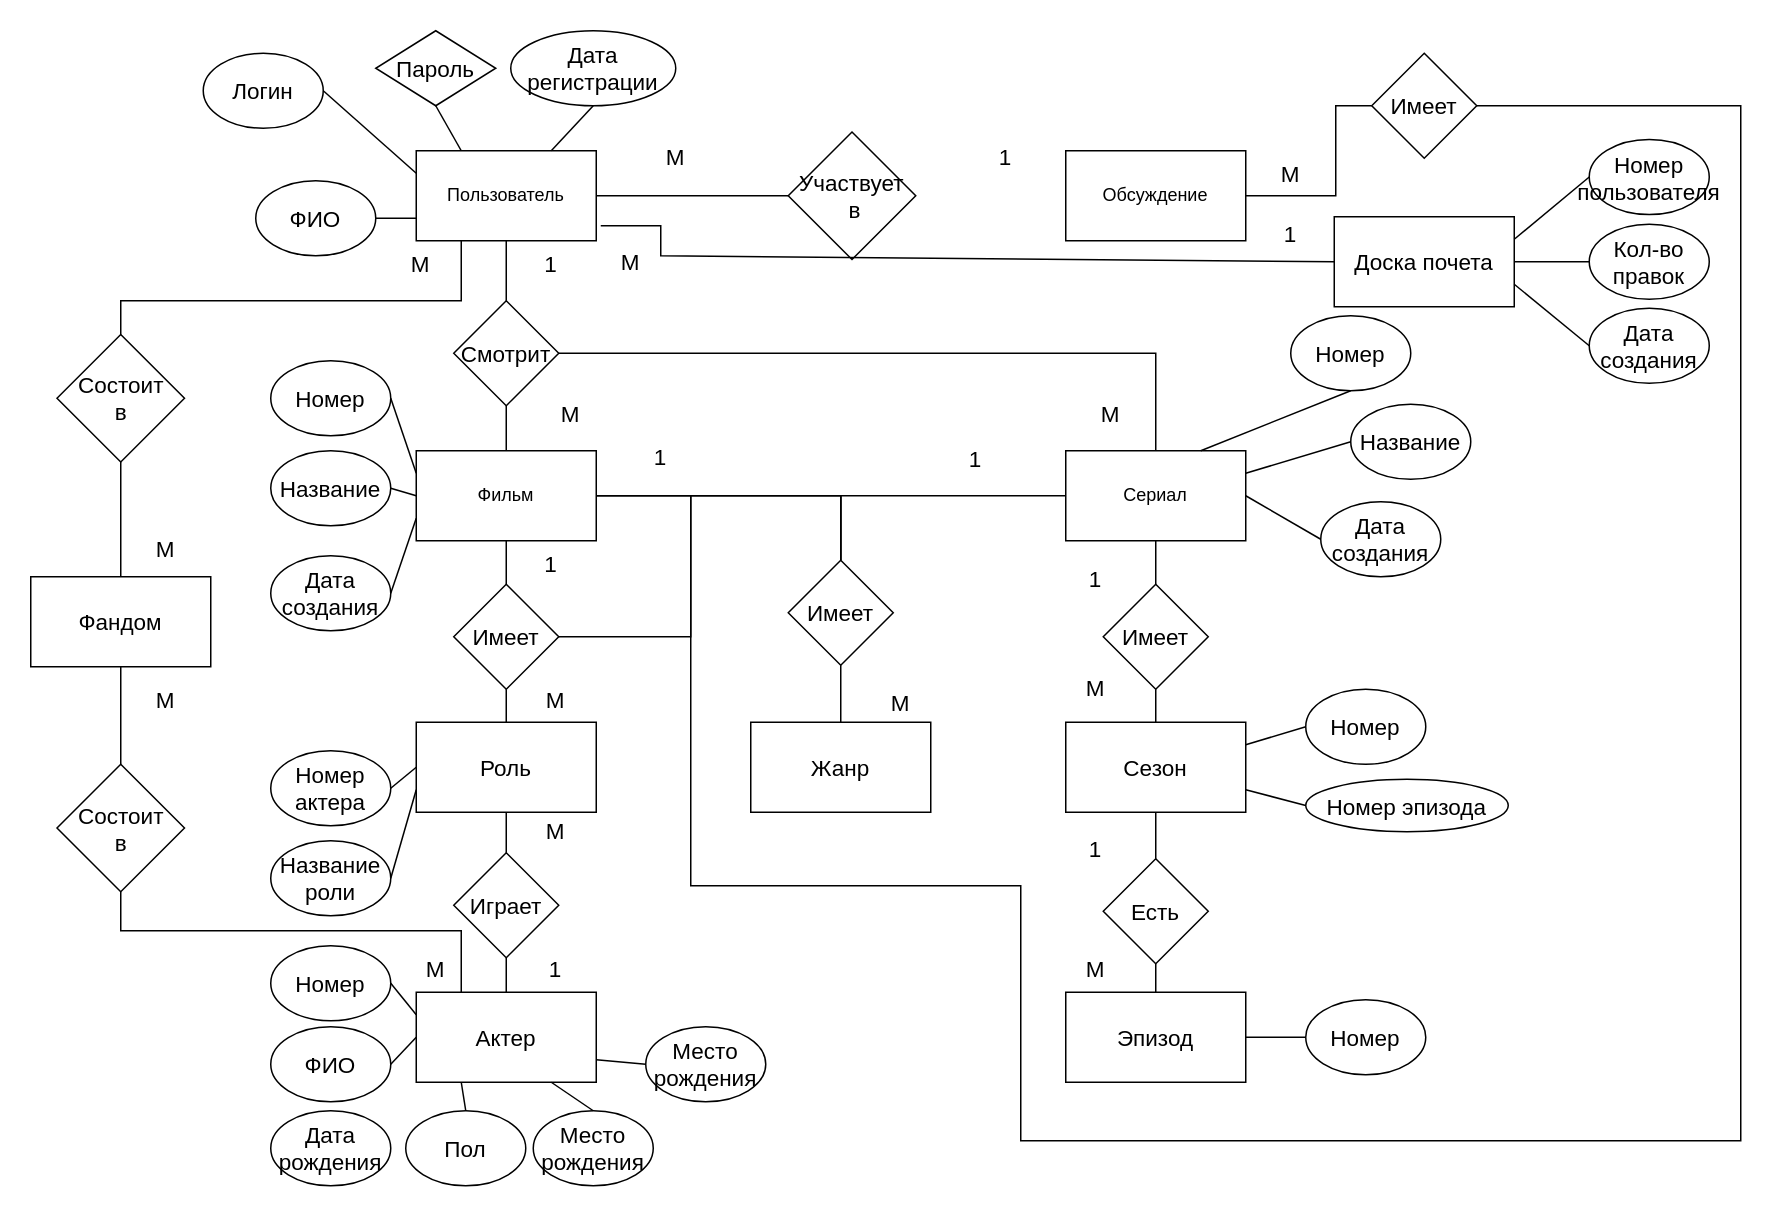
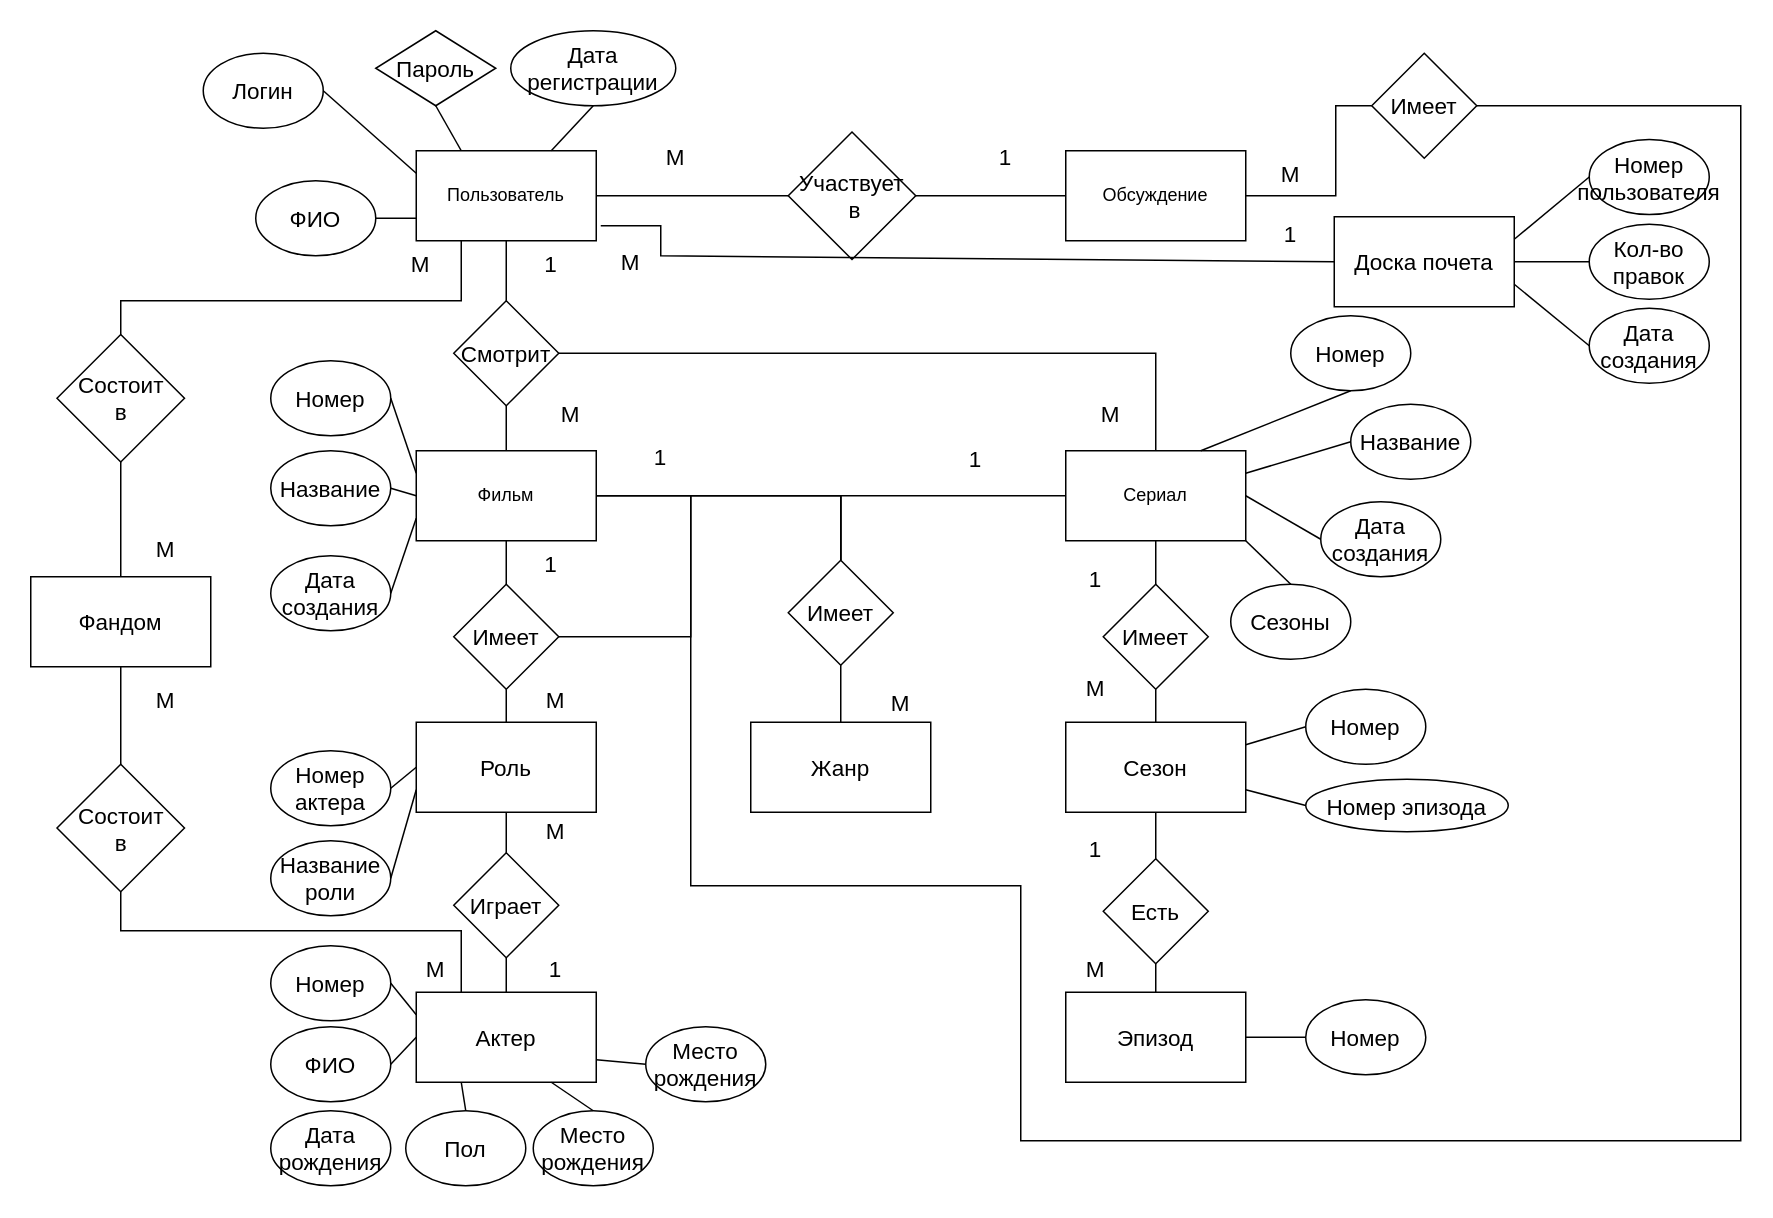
edge "Участвует в" -- "Обсуждение": added
edge "Сериал" -- "Сезоны": added
node "Сезоны": added
